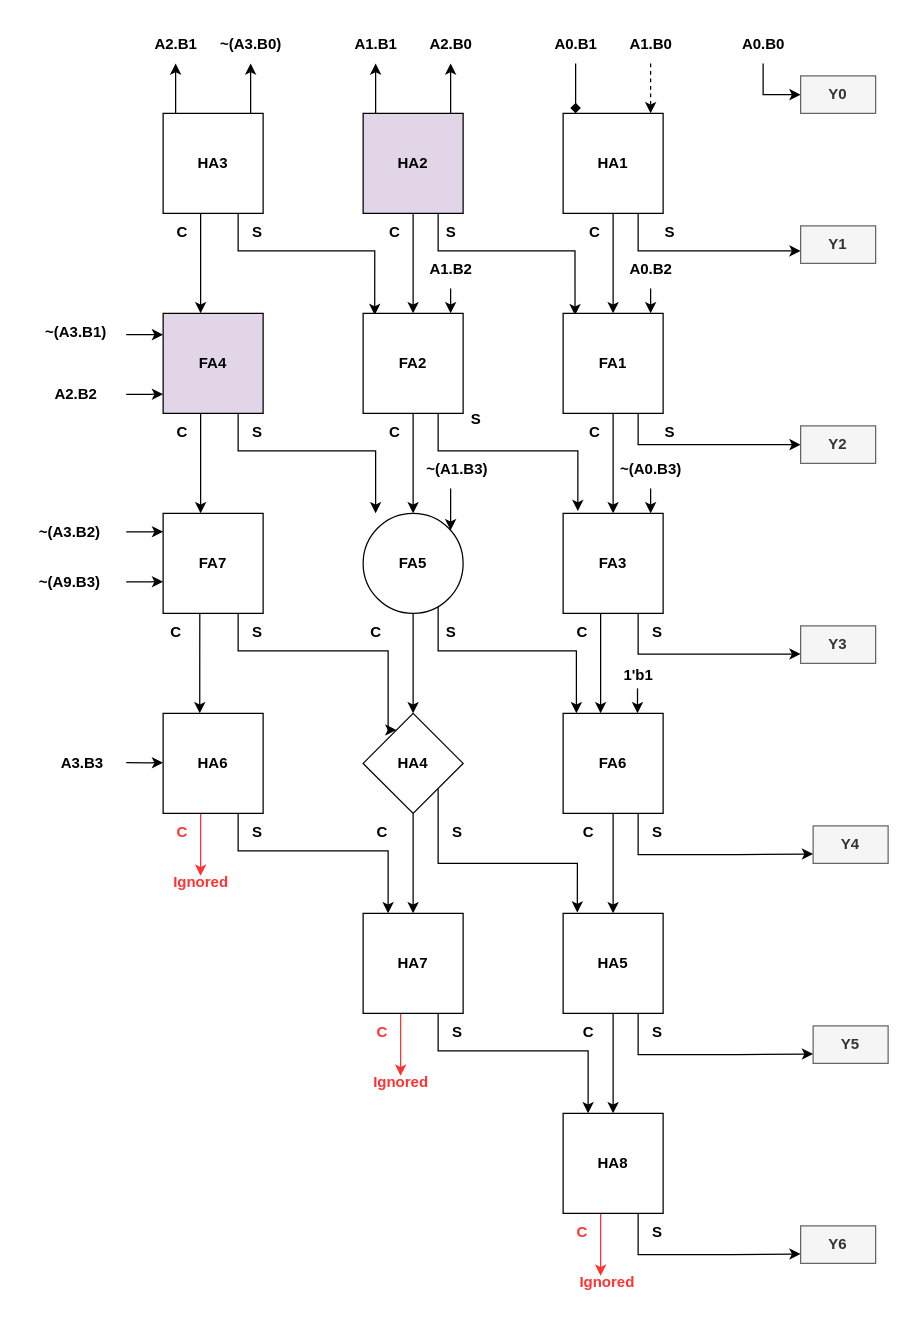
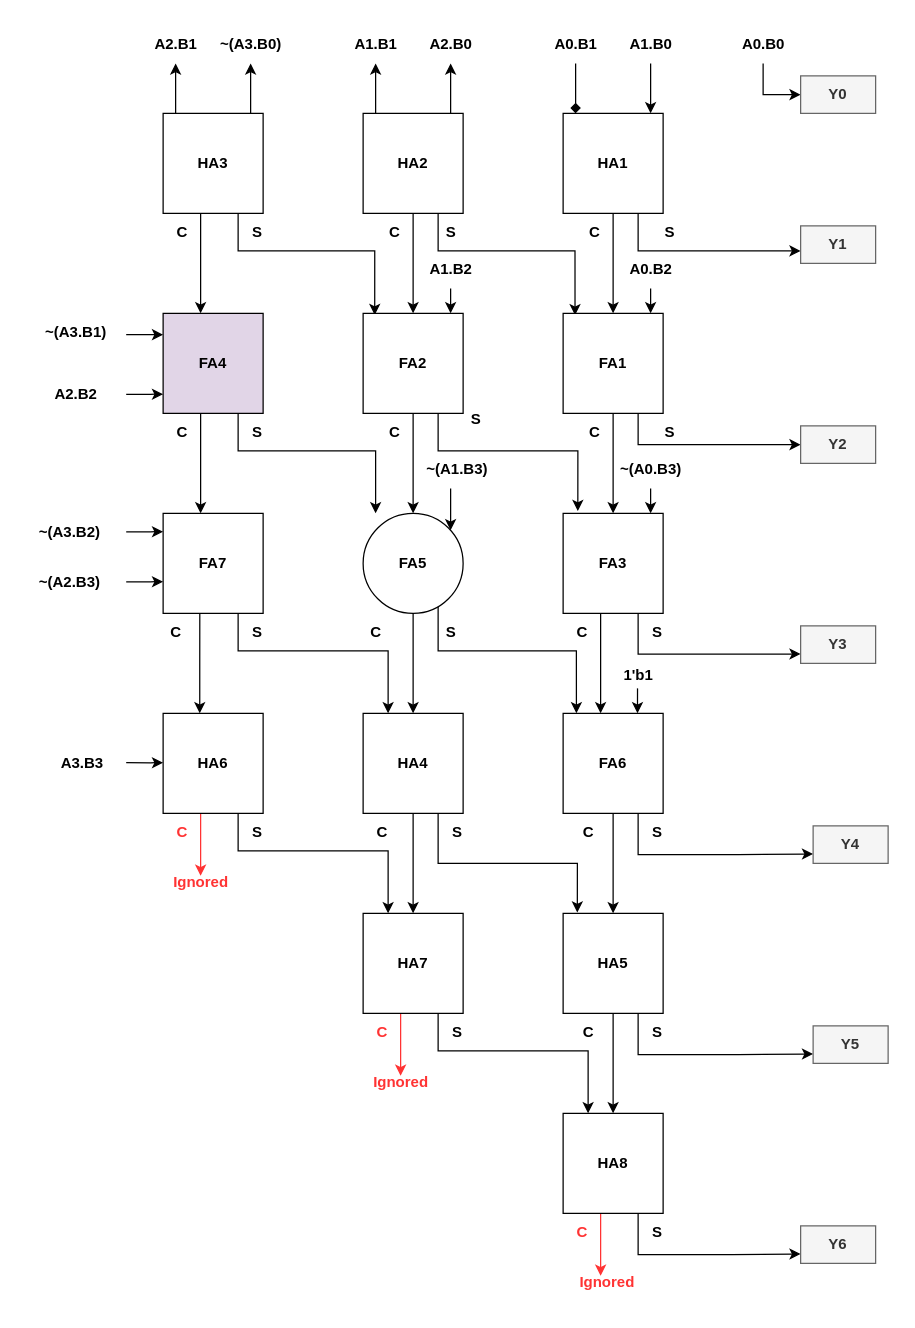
edge "A1.B0" -> "HA1": style dashed -> solid
node "HA2": fillcolor #e1d5e7 -> #ffffff
node "~(A9.B3)": label "~(A9.B3)" -> "~(A2.B3)"
node "HA4": shape diamond -> rectangle
